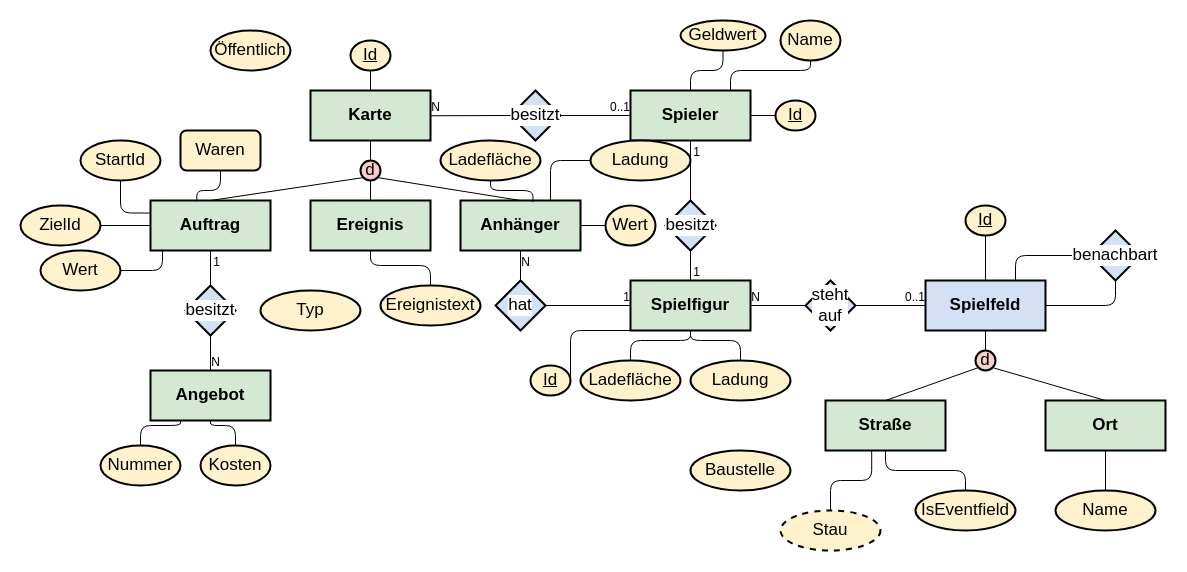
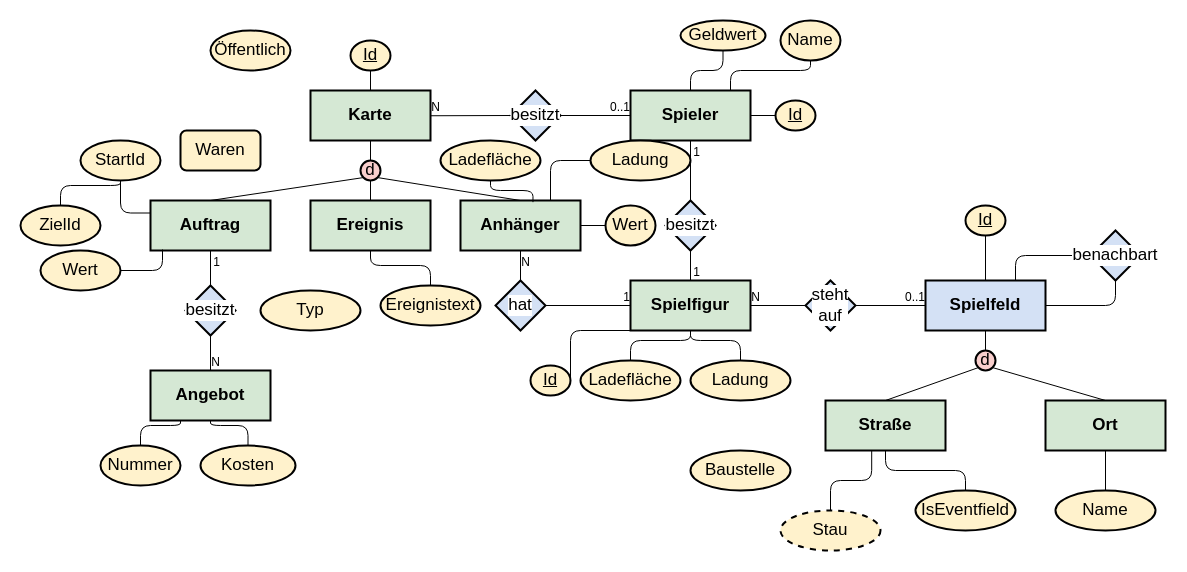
edge "Waren" -- "Auftrag": removed
edge "ZielId" -- "Auftrag": now "ZielId" -- "StartId"
node "Kosten": size 70x40 -> 95x40
